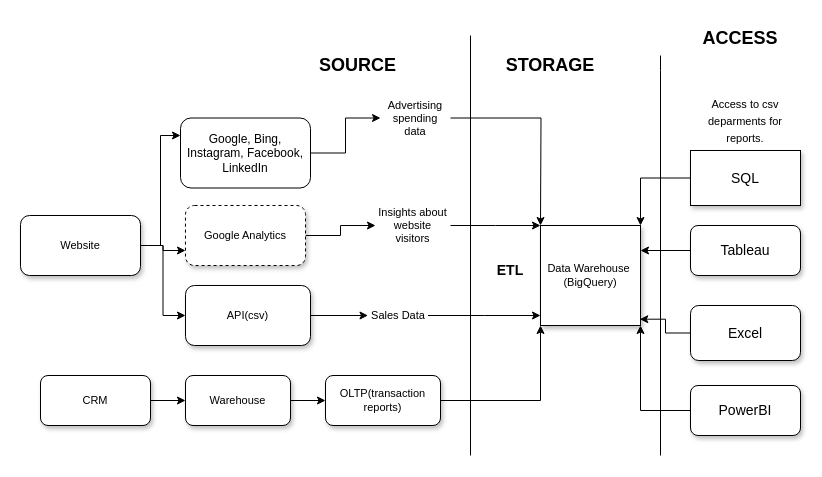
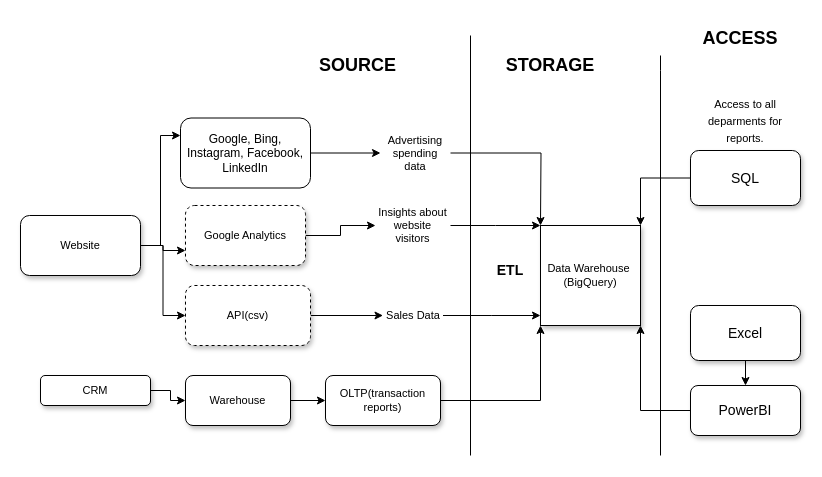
node "Advertising spending data": moved (416, 118) -> (416, 153)
node "Access to csv deparments for reports.": label "Access to csv deparments for reports." -> "Access to all deparments for reports."
node "SQL": shape rectangle -> rounded rectangle
edge "Tableau" -> "Data Warehouse (BigQuery)": removed
node "Tableau": removed
node "API(csv)": style solid -> dashed
node "Sales Data": moved (398, 316) -> (413, 316)
edge "Excel" -> "Data Warehouse (BigQuery)": now "Excel" -> "PowerBI"
node "CRM": size 110x50 -> 110x30
